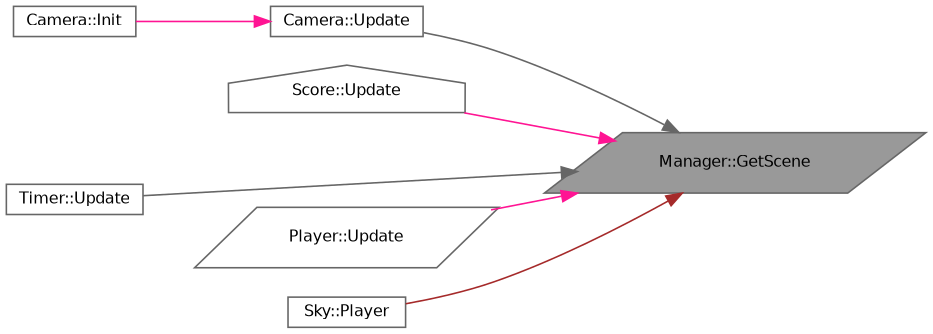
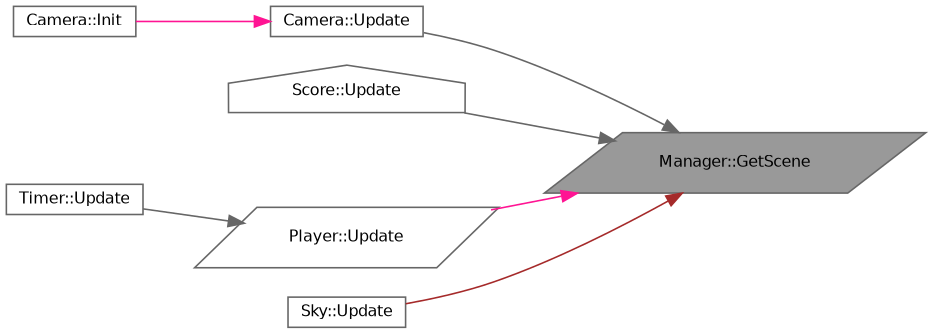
edge "Score::Update" -> "Manager::GetScene": color deeppink -> gray40
edge "Timer::Update" -> "Manager::GetScene": now "Timer::Update" -> "Player::Update"
node "Sky::Player": label "Sky::Player" -> "Sky::Update"
